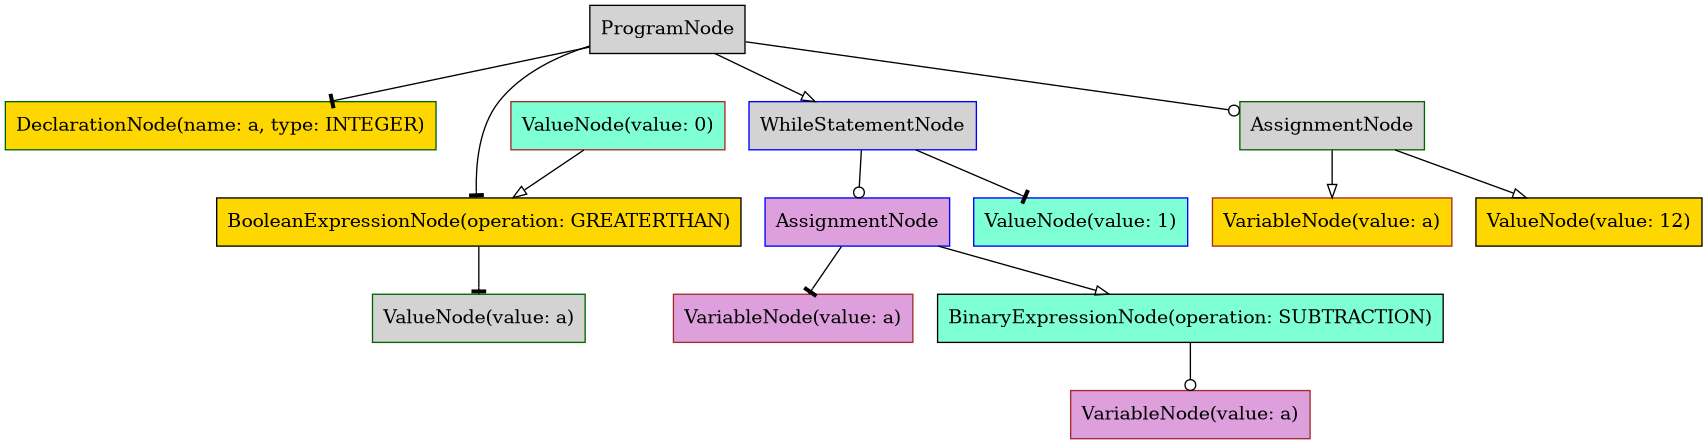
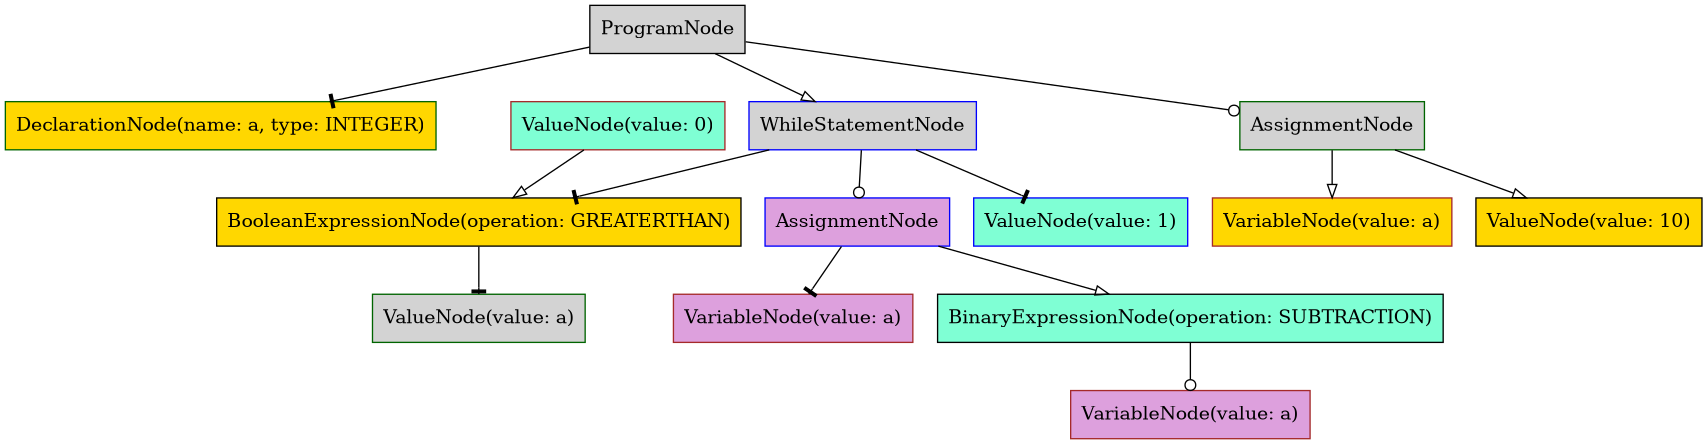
edge "ProgramNode" -> "BooleanExpressionNode(operation: GREATERTHAN)": now "WhileStatementNode" -> "BooleanExpressionNode(operation: GREATERTHAN)"
node "ValueNode(value: 12)": label "ValueNode(value: 12)" -> "ValueNode(value: 10)"
